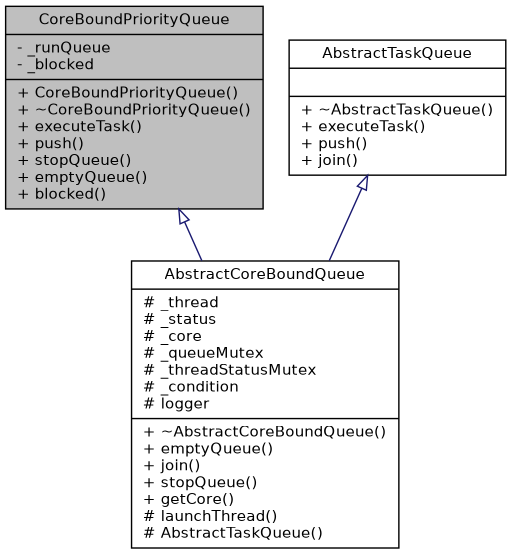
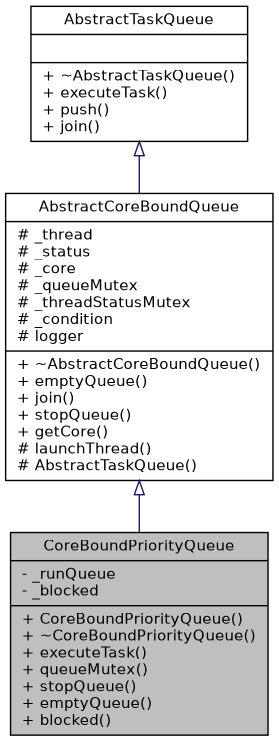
node "CoreBoundPriorityQueue": text "+ push()" -> "+ queueMutex()"
edge "AbstractCoreBoundQueue" -> "CoreBoundPriorityQueue": reversed
